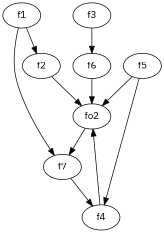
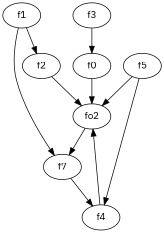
node "f6": label "f6" -> "f0"
